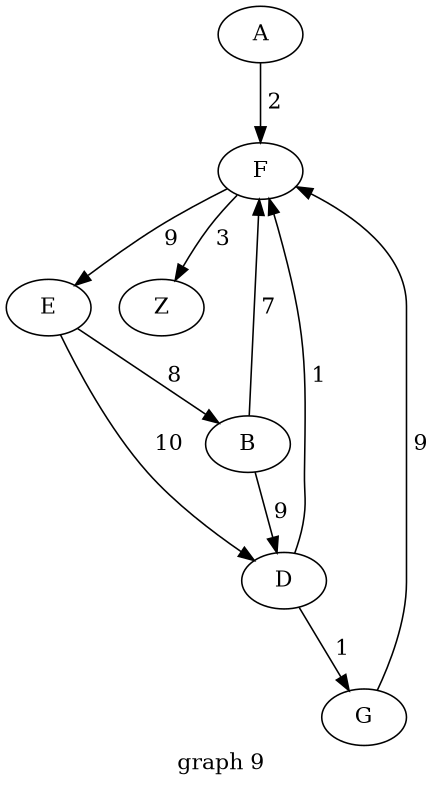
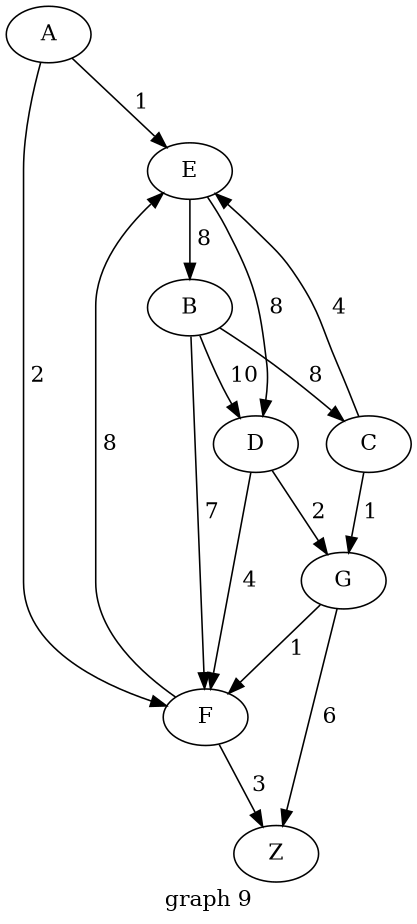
edge "A" -> "E": added, label "1"
edge "F" -> "E": label " 9 " -> " 8 "
edge "D" -> "F": label " 1 " -> " 4 "
edge "E" -> "D": label " 10 " -> " 8 "
node "C": added
edge "G" -> "F": label " 9 " -> " 1 "
edge "B" -> "D": label " 9 " -> " 10 "
edge "D" -> "G": label " 1 " -> " 2 "
edge "G" -> "Z": added, label "6"
